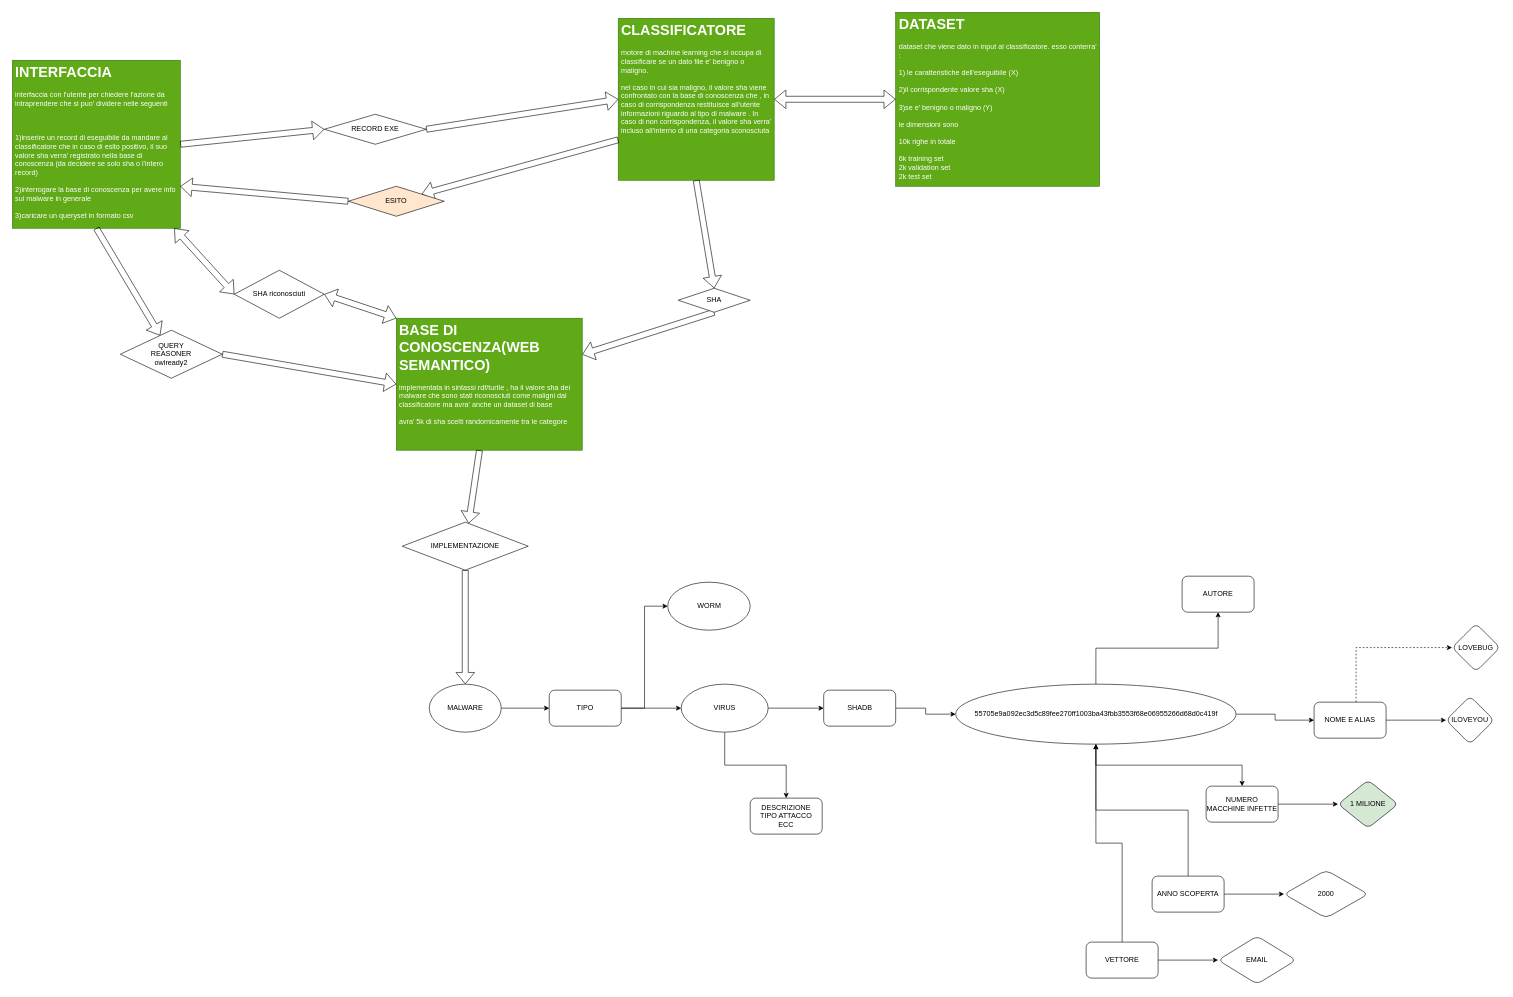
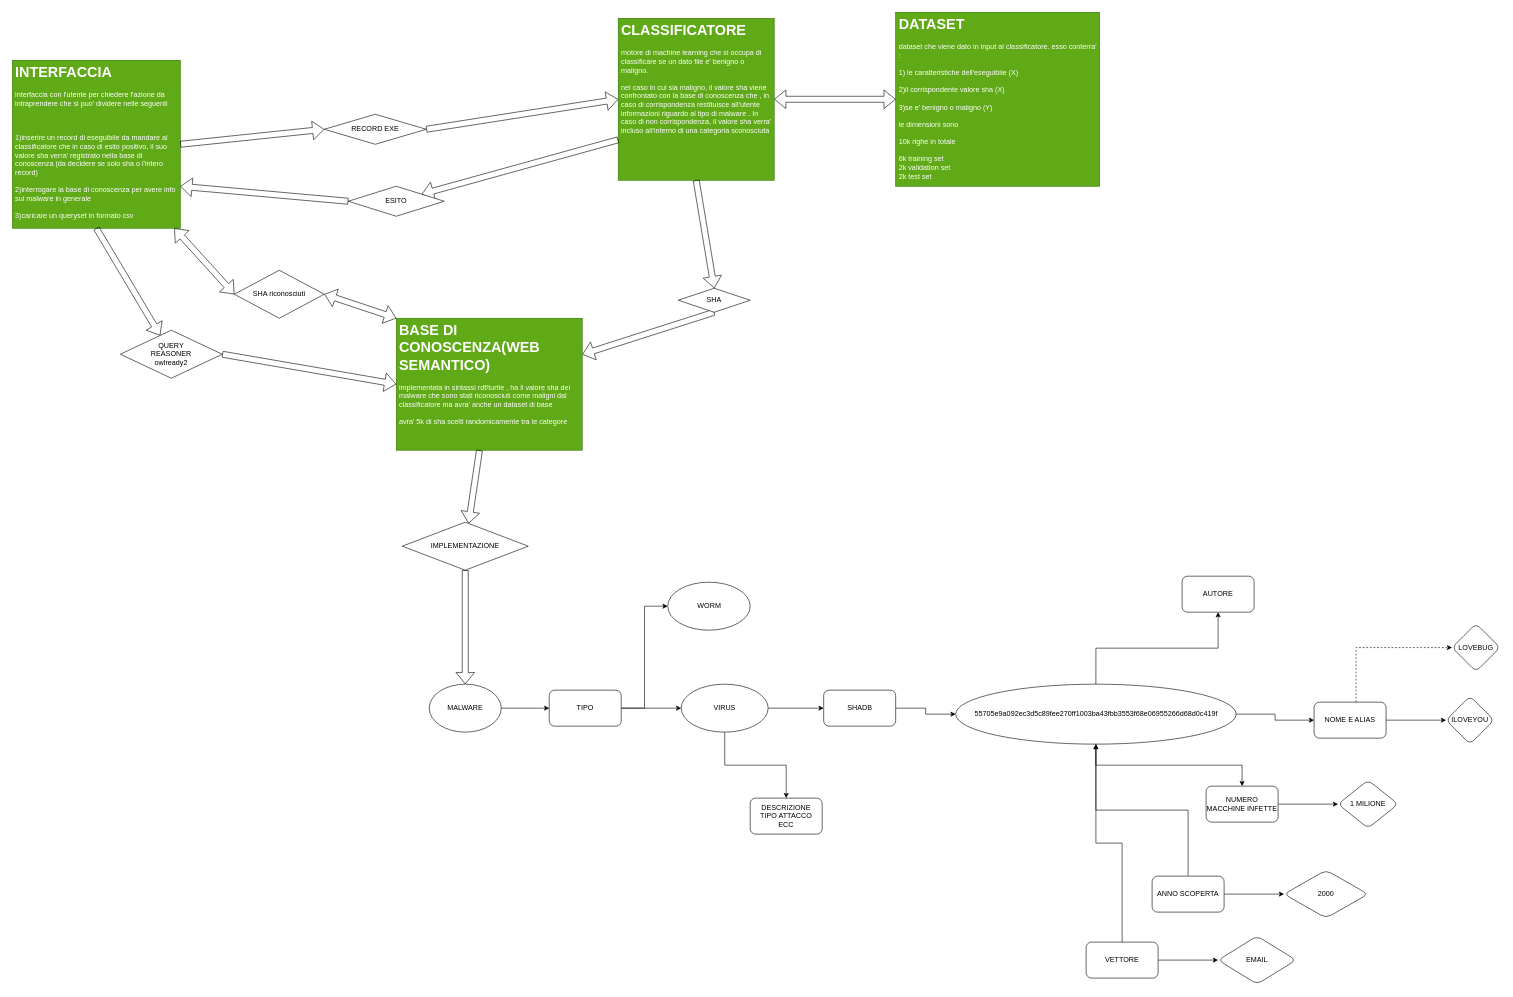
node "ESITO": fillcolor #ffe6cc -> #ffffff
node "1 MILIONE": fillcolor #d5e8d4 -> #ffffff
